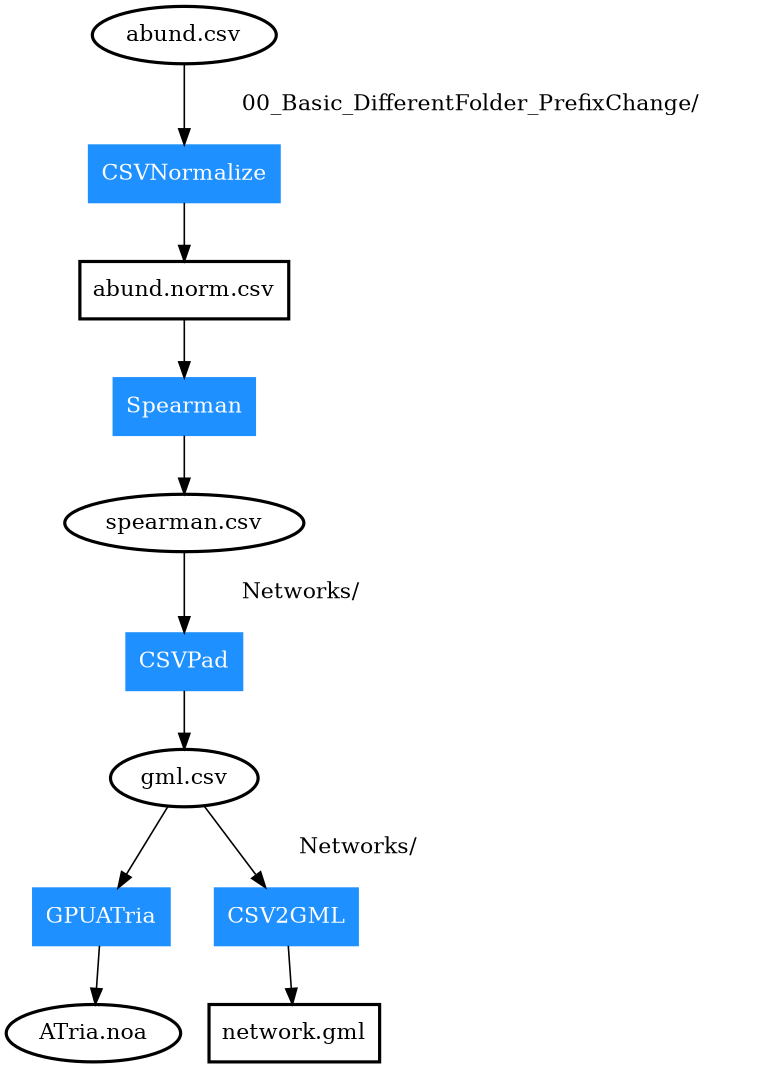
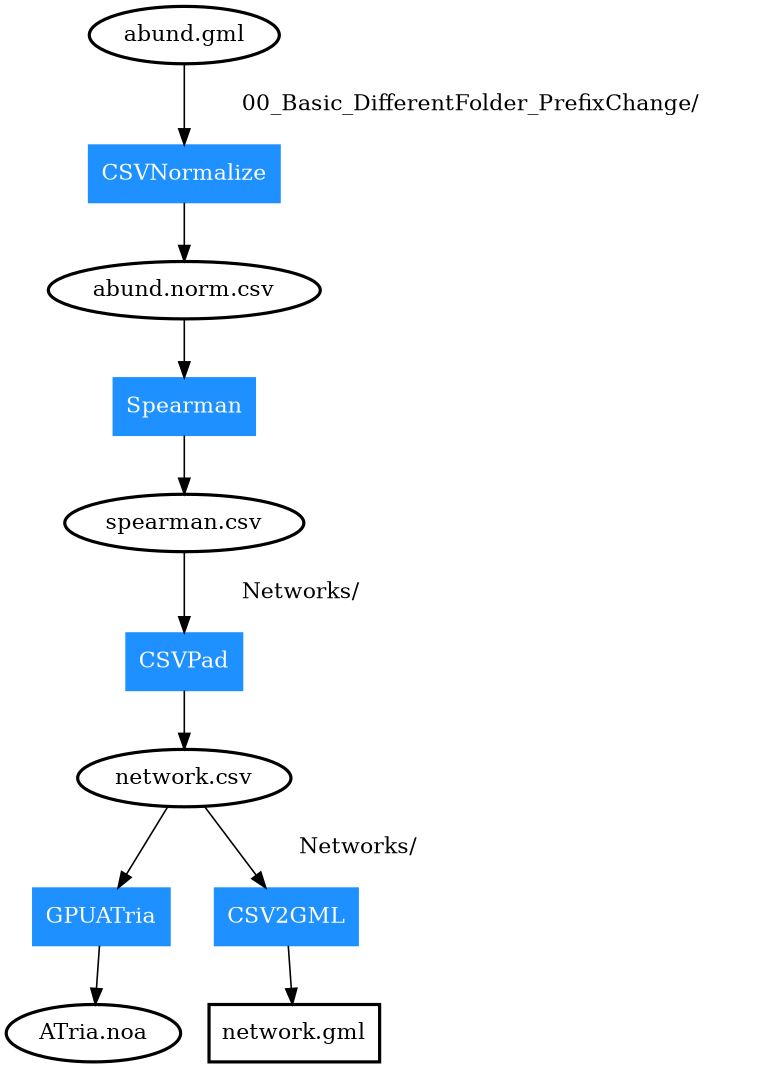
node "abund.csv": label "abund.csv" -> "abund.gml"
node "abund.norm.csv": shape box -> ellipse
node "gml.csv": label "gml.csv" -> "network.csv"
